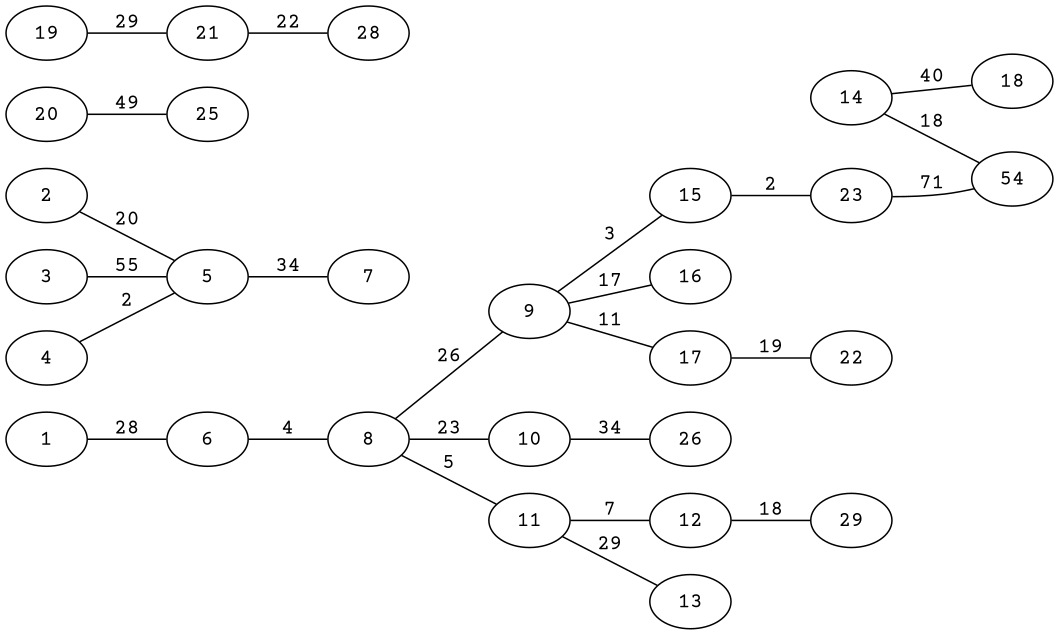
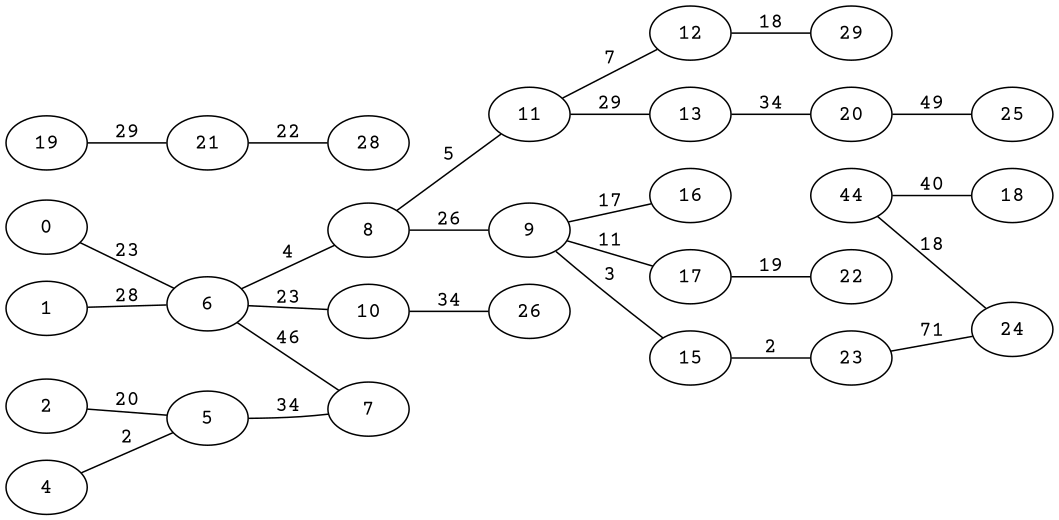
node "14": label "14" -> "44"
edge "13" -- "20": added, label "34"
node "54": label "54" -> "24"
node "0": added
node "3": removed
edge "6" -- "7": added, label "46"
edge "8" -- "10": now "6" -- "10"
